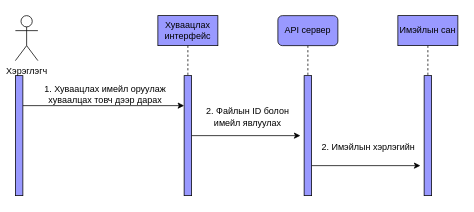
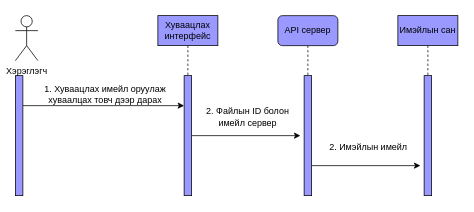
node "2. Файлын ID болон имейл явлуулах": label "2. Файлын ID болон имейл явлуулах" -> "2. Файлын ID болон имейл сервер"
node "2. Имэйлын хэрлэгийн": label "2. Имэйлын хэрлэгийн" -> "2. Имэйлын имейл"
